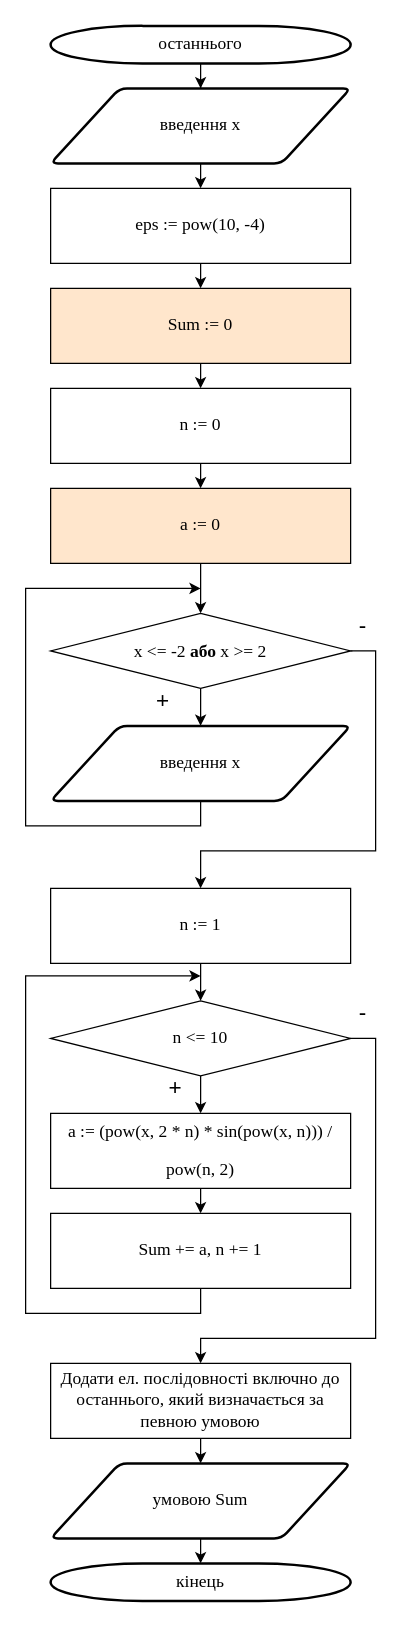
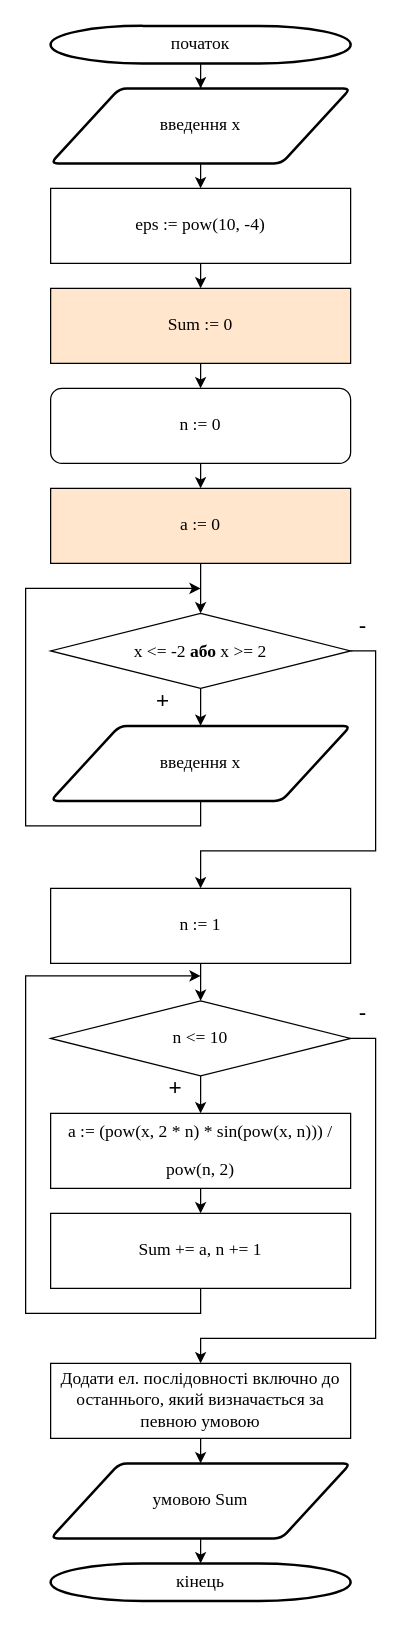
node "останнього": label "останнього" -> "початок"
node "n := 0": shape rectangle -> rounded rectangle
